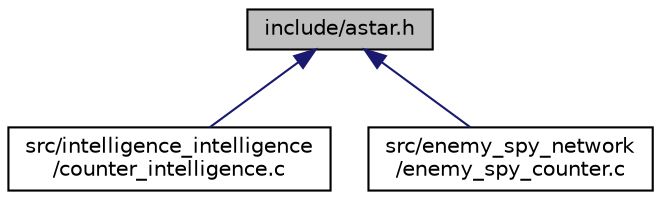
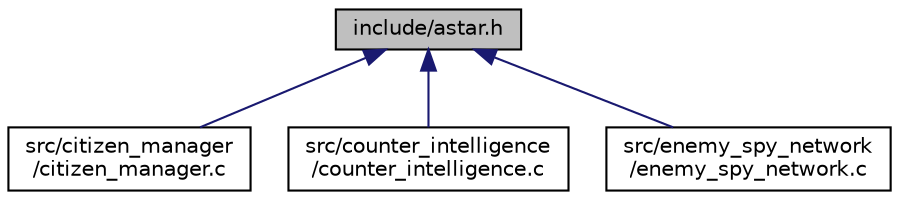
node "src/citizen_manager /citizen_manager.c": added
node "src/intelligence_intelligence /counter_intelligence.c": label "src/intelligence_intelligence /counter_intelligence.c" -> "src/counter_intelligence /counter_intelligence.c"
node "src/enemy_spy_network /enemy_spy_counter.c": label "src/enemy_spy_network /enemy_spy_counter.c" -> "src/enemy_spy_network /enemy_spy_network.c"
